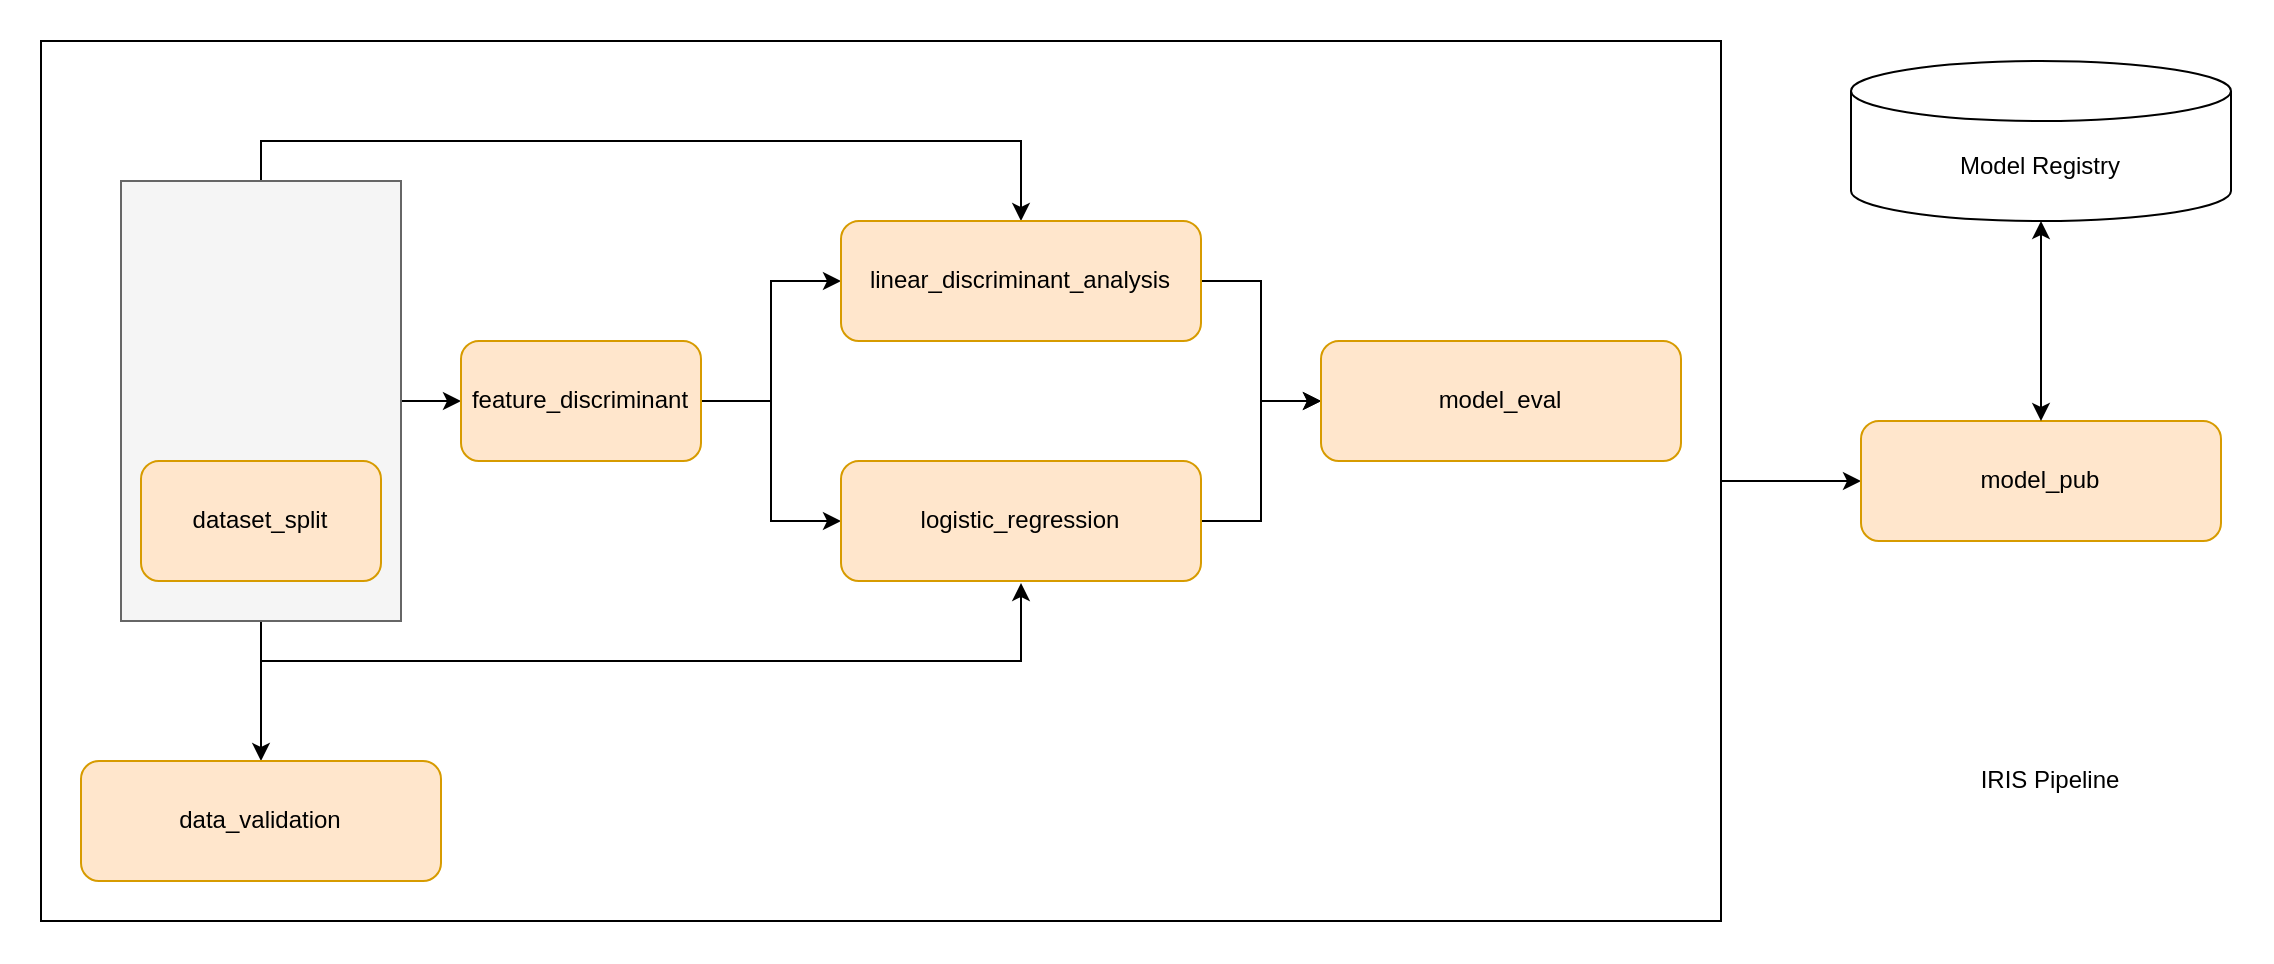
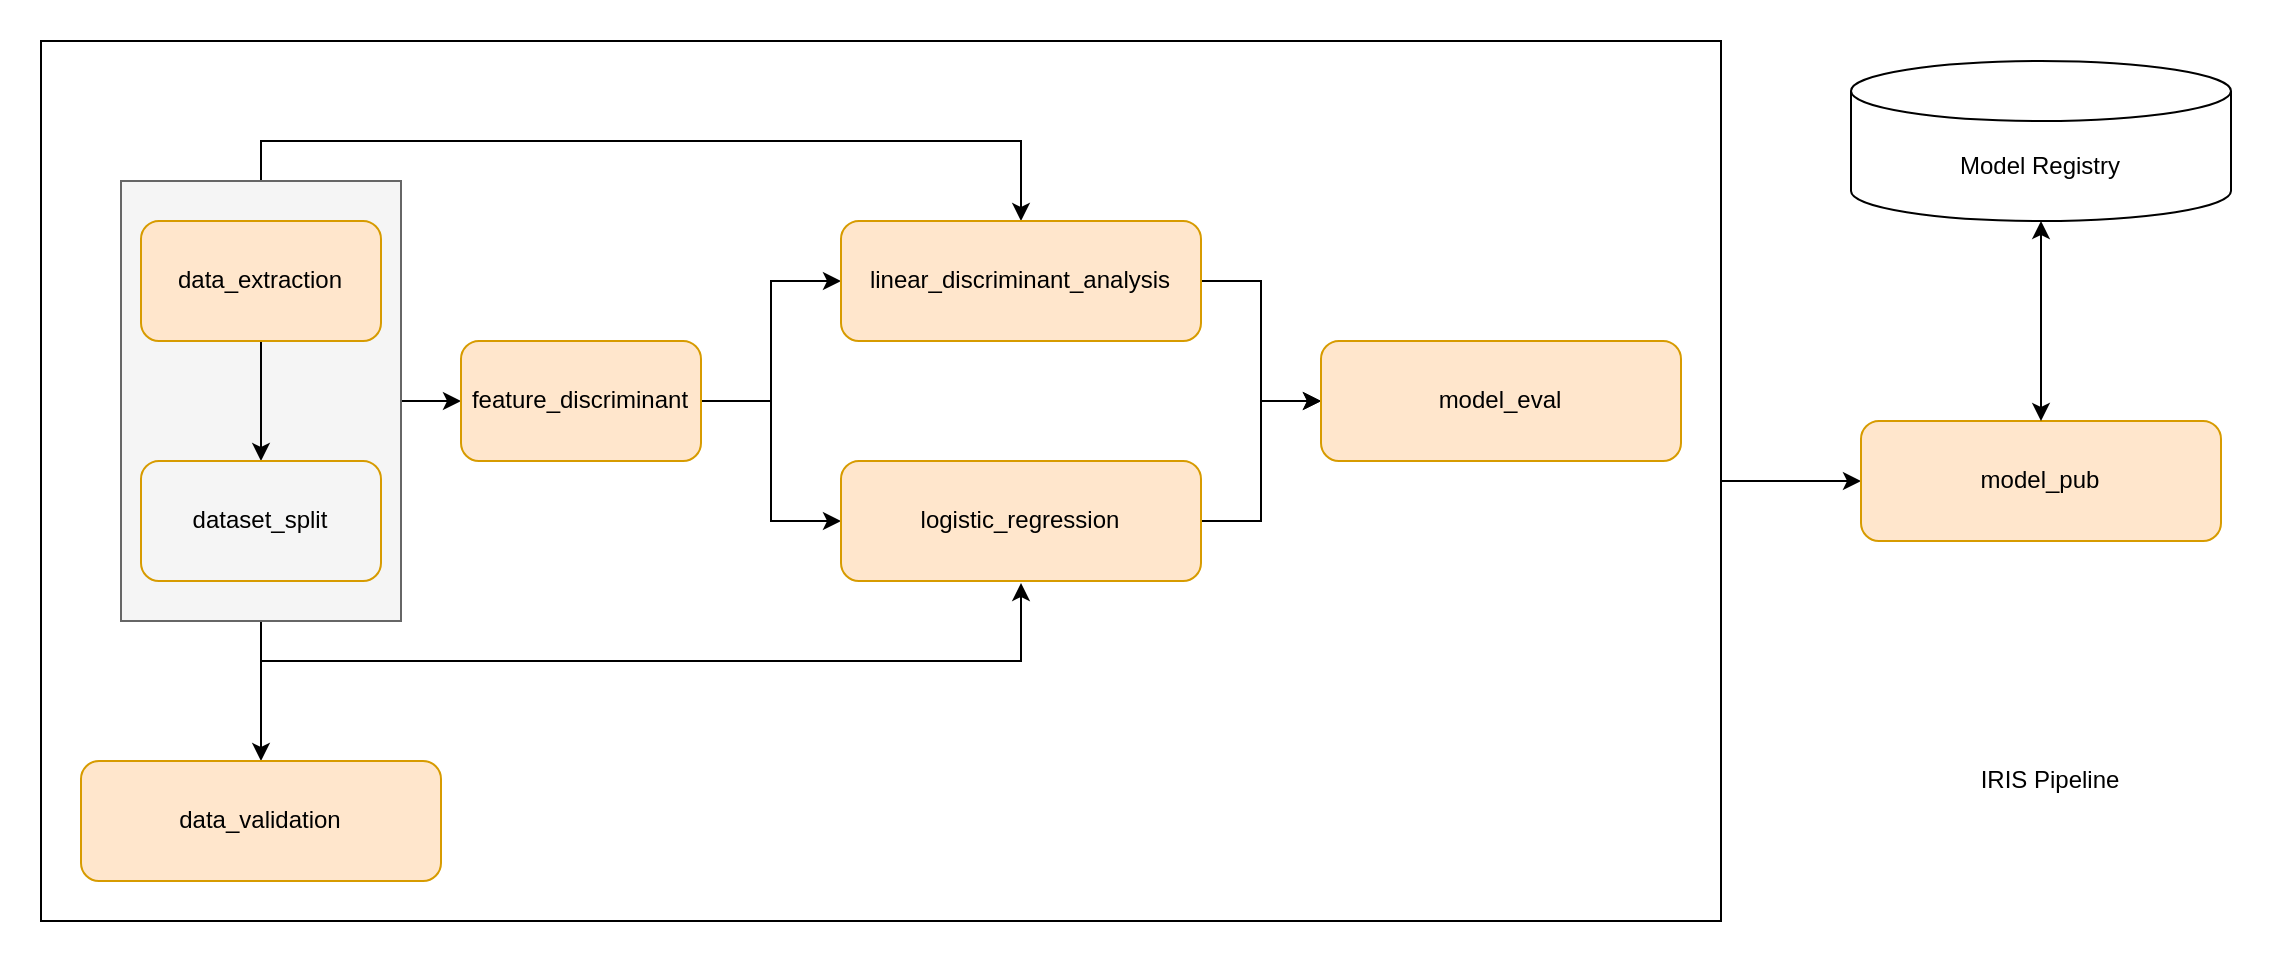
node "data_extraction": added
edge "data_extraction" -> "dataset_split": added
node "dataset_split": fillcolor #ffe6cc -> #f5f5f5
